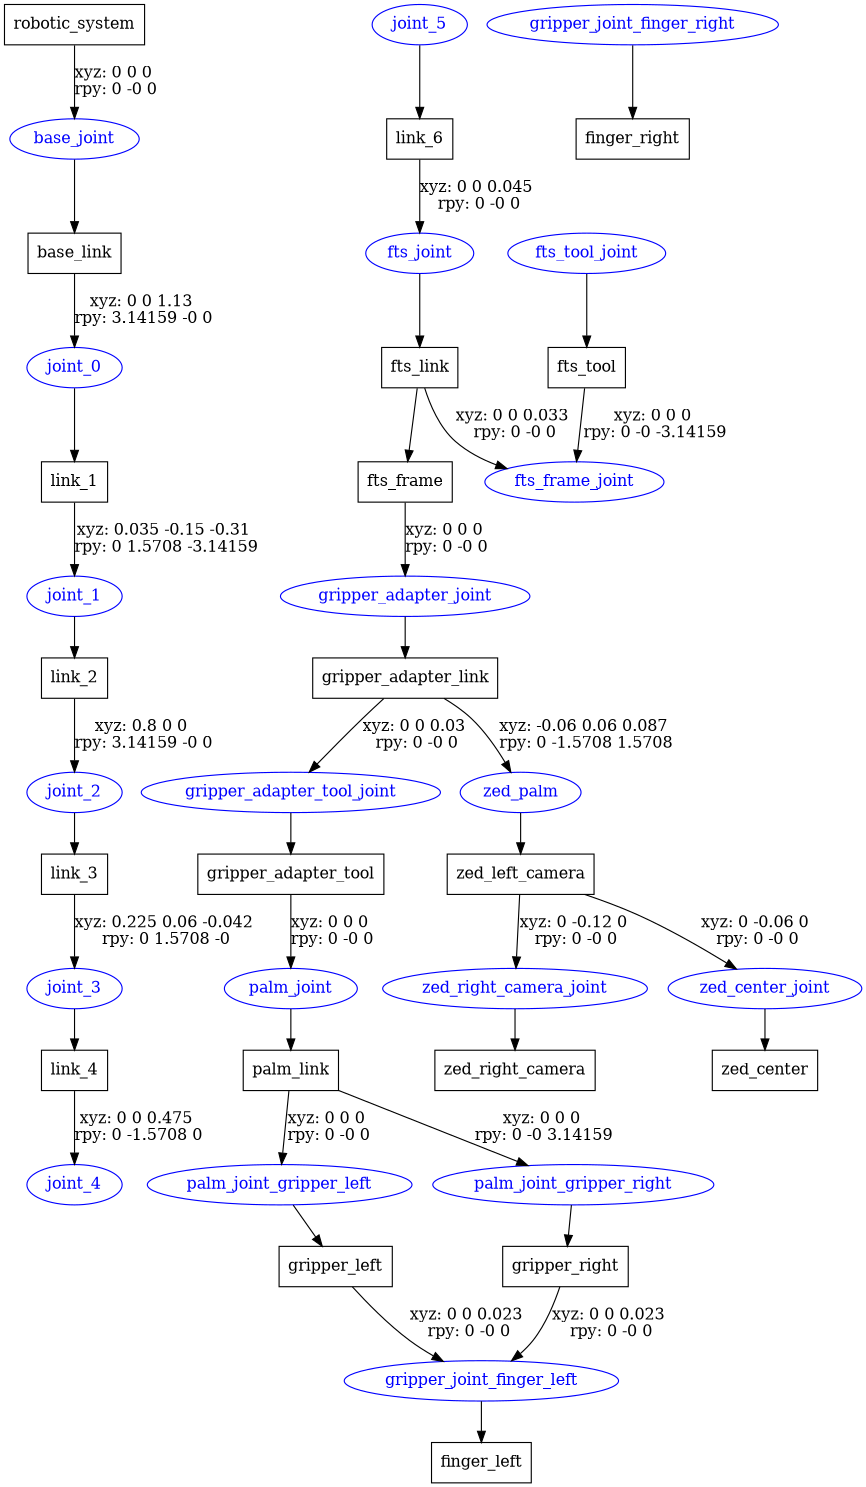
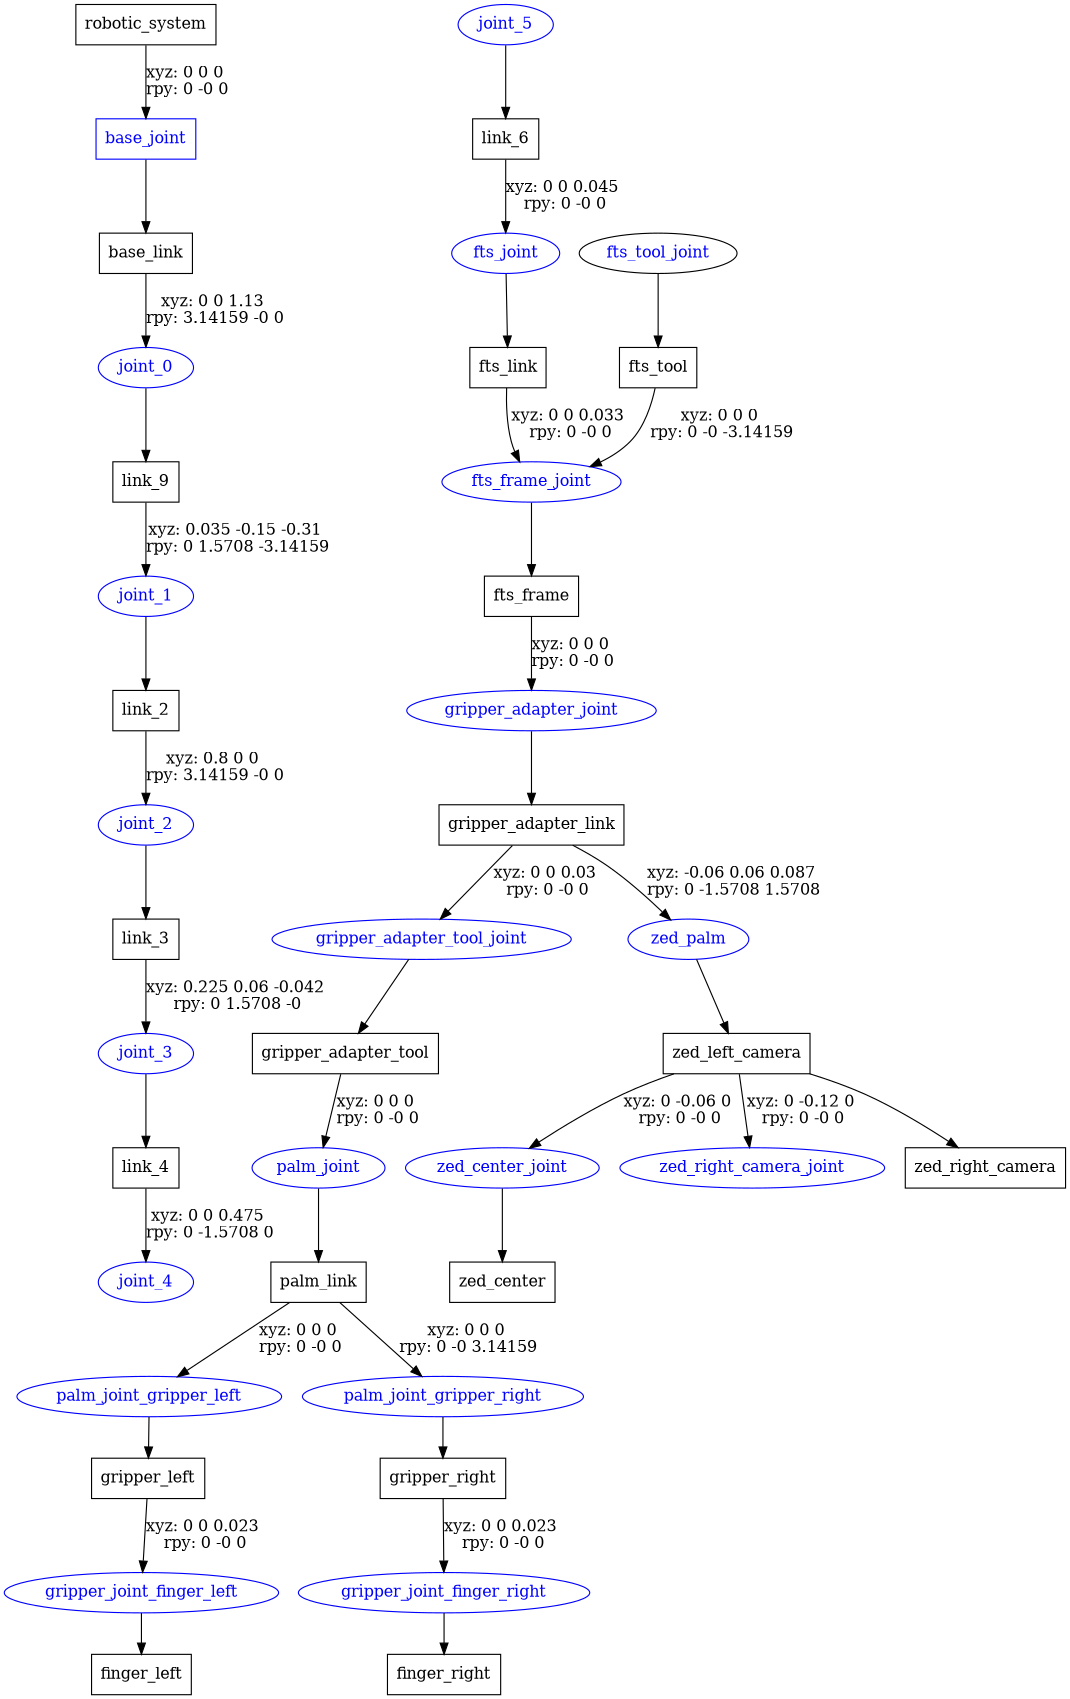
node "base_joint": shape ellipse -> box
node "fts_tool_joint": color blue -> black
edge "fts_link" -> "fts_frame": now "fts_frame_joint" -> "fts_frame"
node "link_1": label "link_1" -> "link_9"
edge "zed_right_camera_joint" -> "zed_right_camera": now "zed_left_camera" -> "zed_right_camera"
edge "gripper_right" -> "gripper_joint_finger_left": now "gripper_right" -> "gripper_joint_finger_right"
